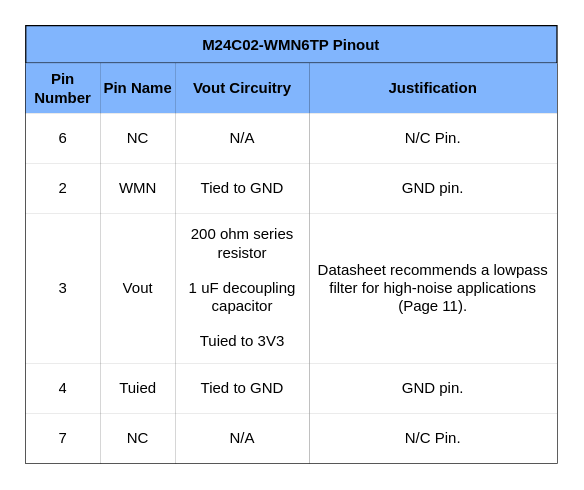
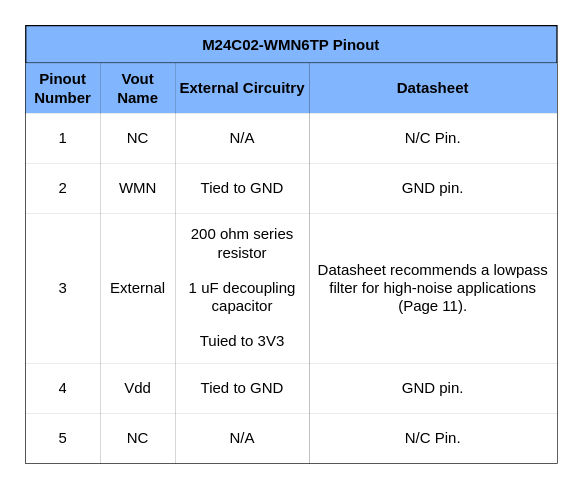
node "Pin Number": label "Pin Number" -> "Pinout Number"
node "Pin Name": label "Pin Name" -> "Vout Name"
node "Vout Circuitry": label "Vout Circuitry" -> "External Circuitry"
node "Justification": label "Justification" -> "Datasheet"
node "6": label "6" -> "1"
node "Vout": label "Vout" -> "External"
node "Tuied": label "Tuied" -> "Vdd"
node "7": label "7" -> "5"
